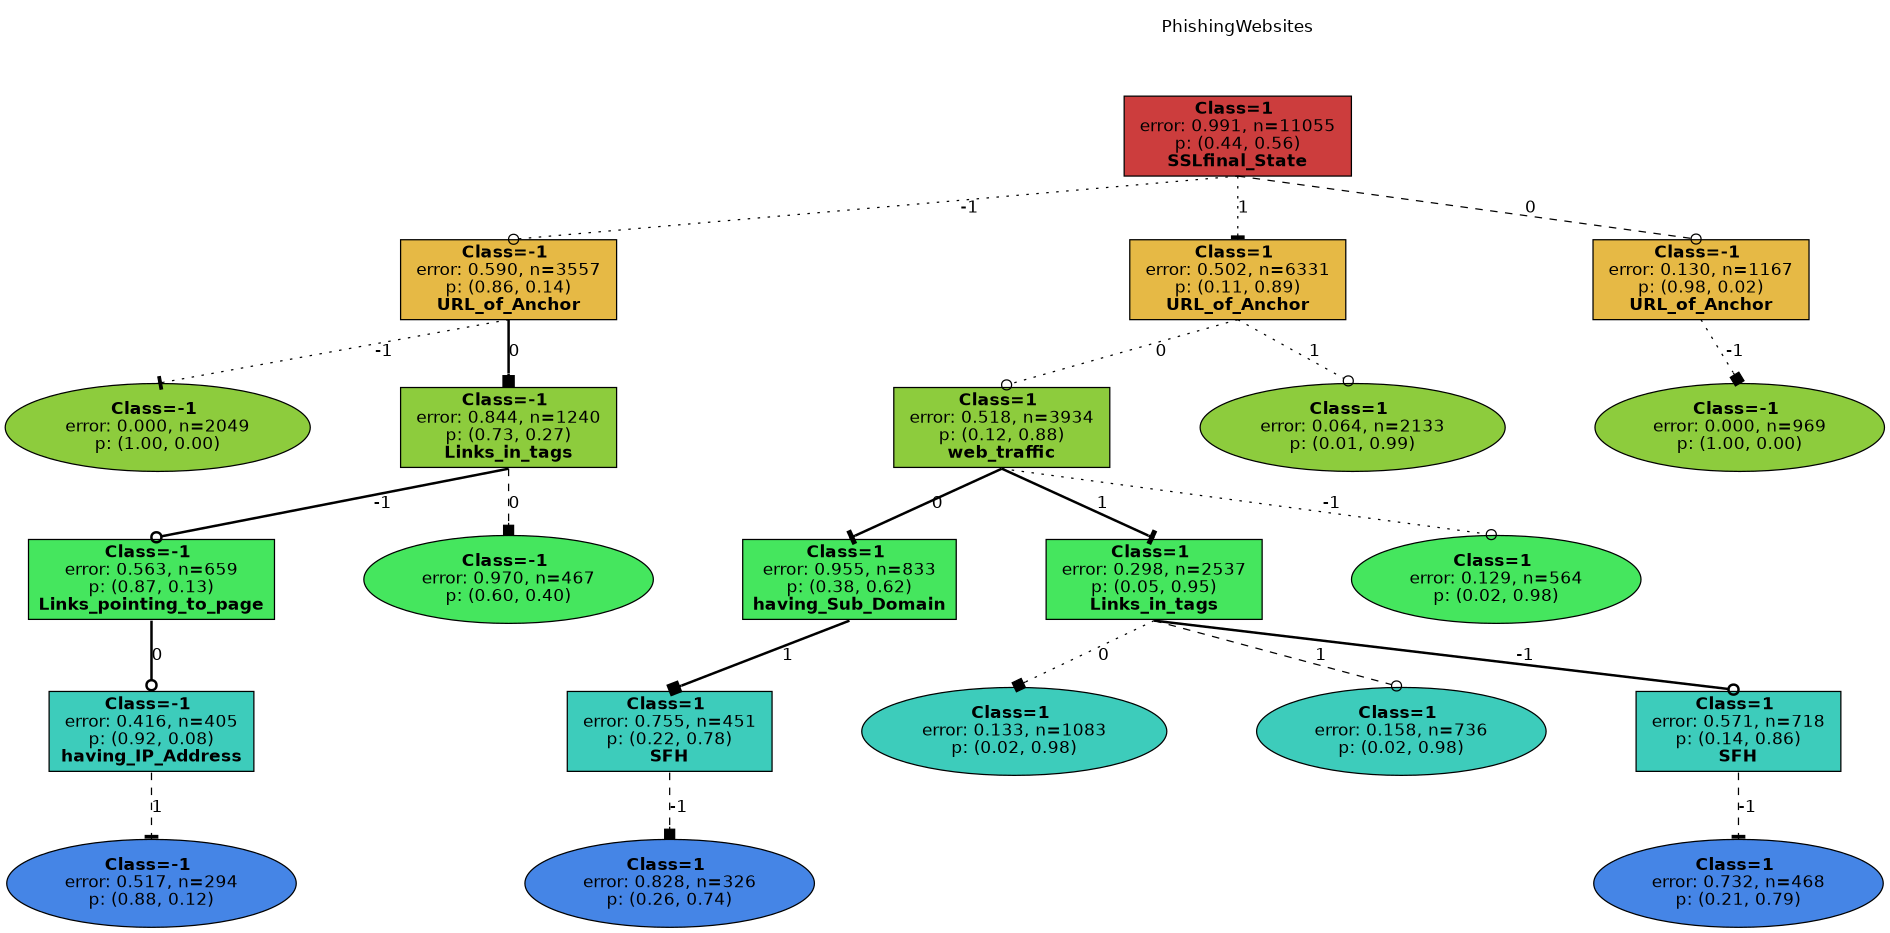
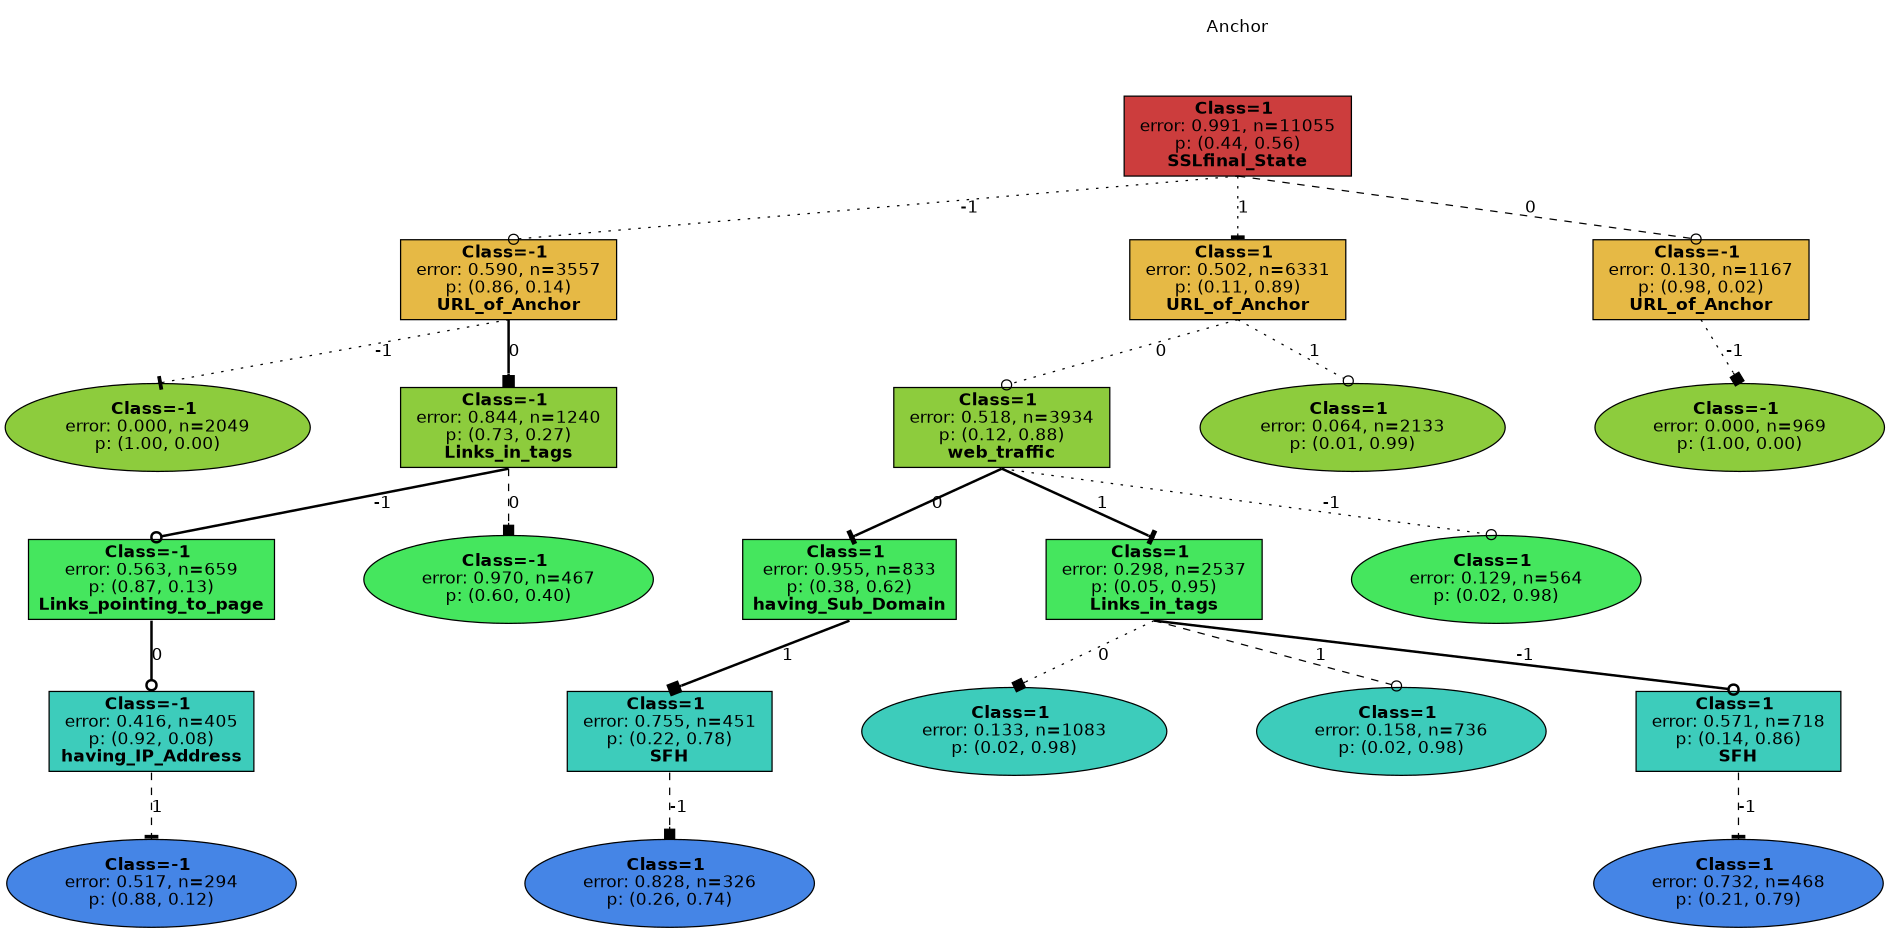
node "PhishingWebsites": label "PhishingWebsites" -> "Anchor"
